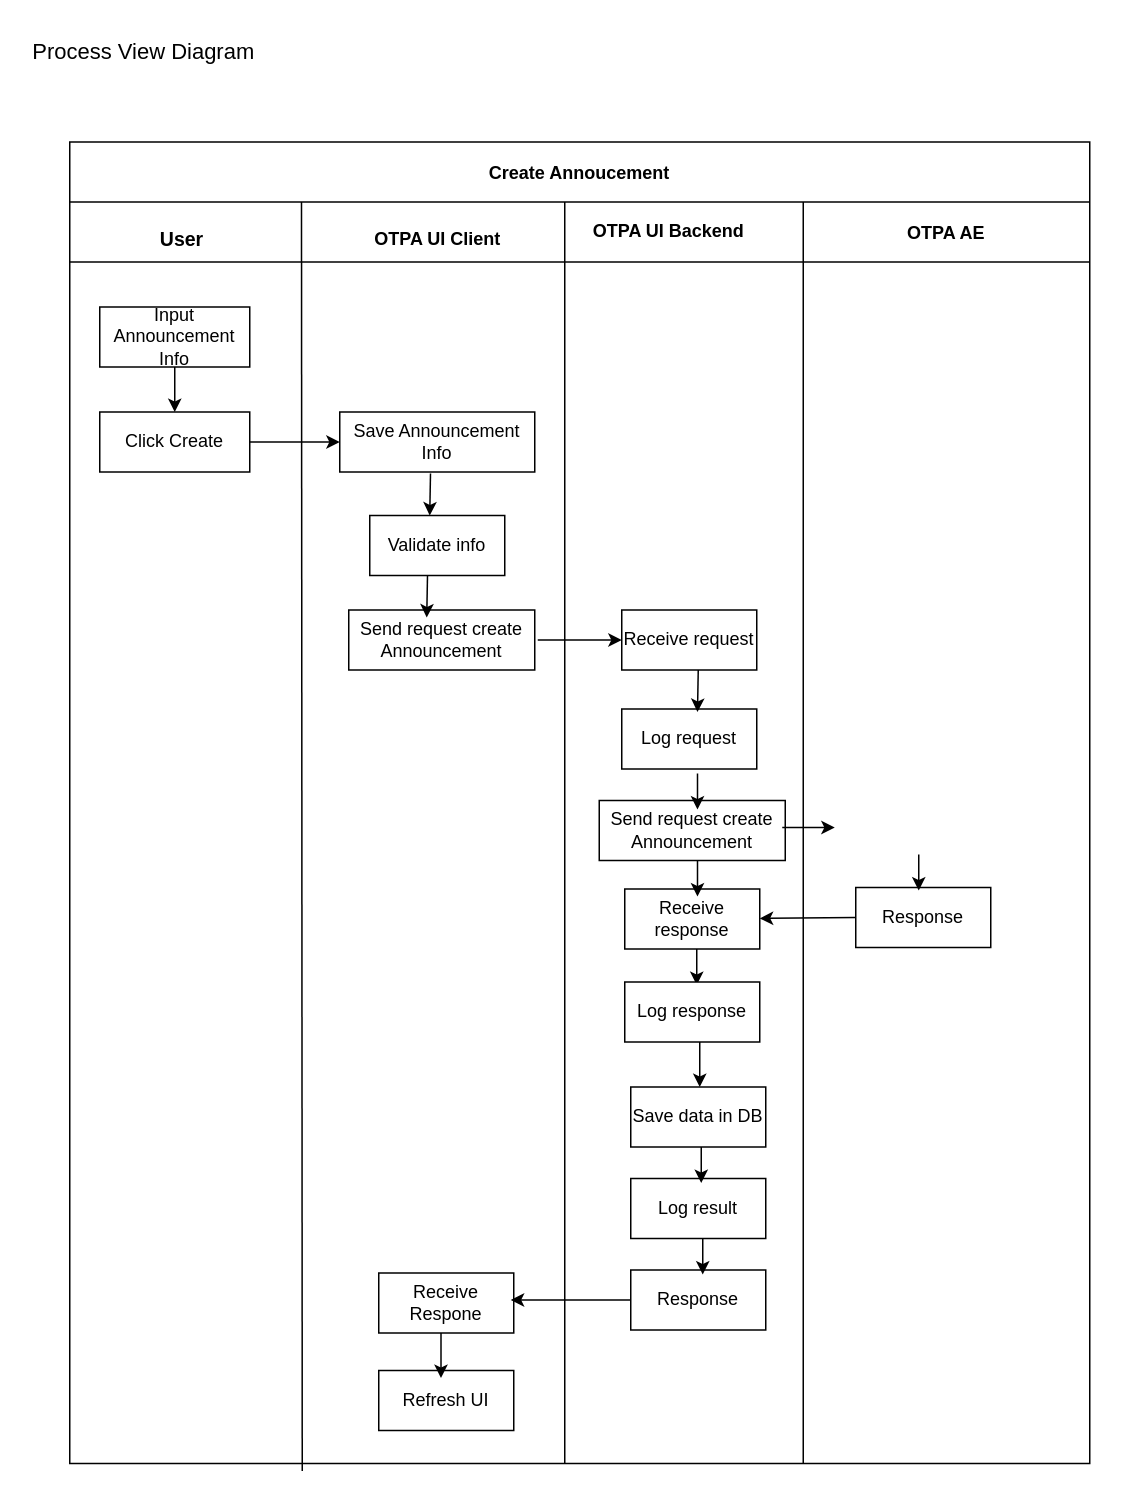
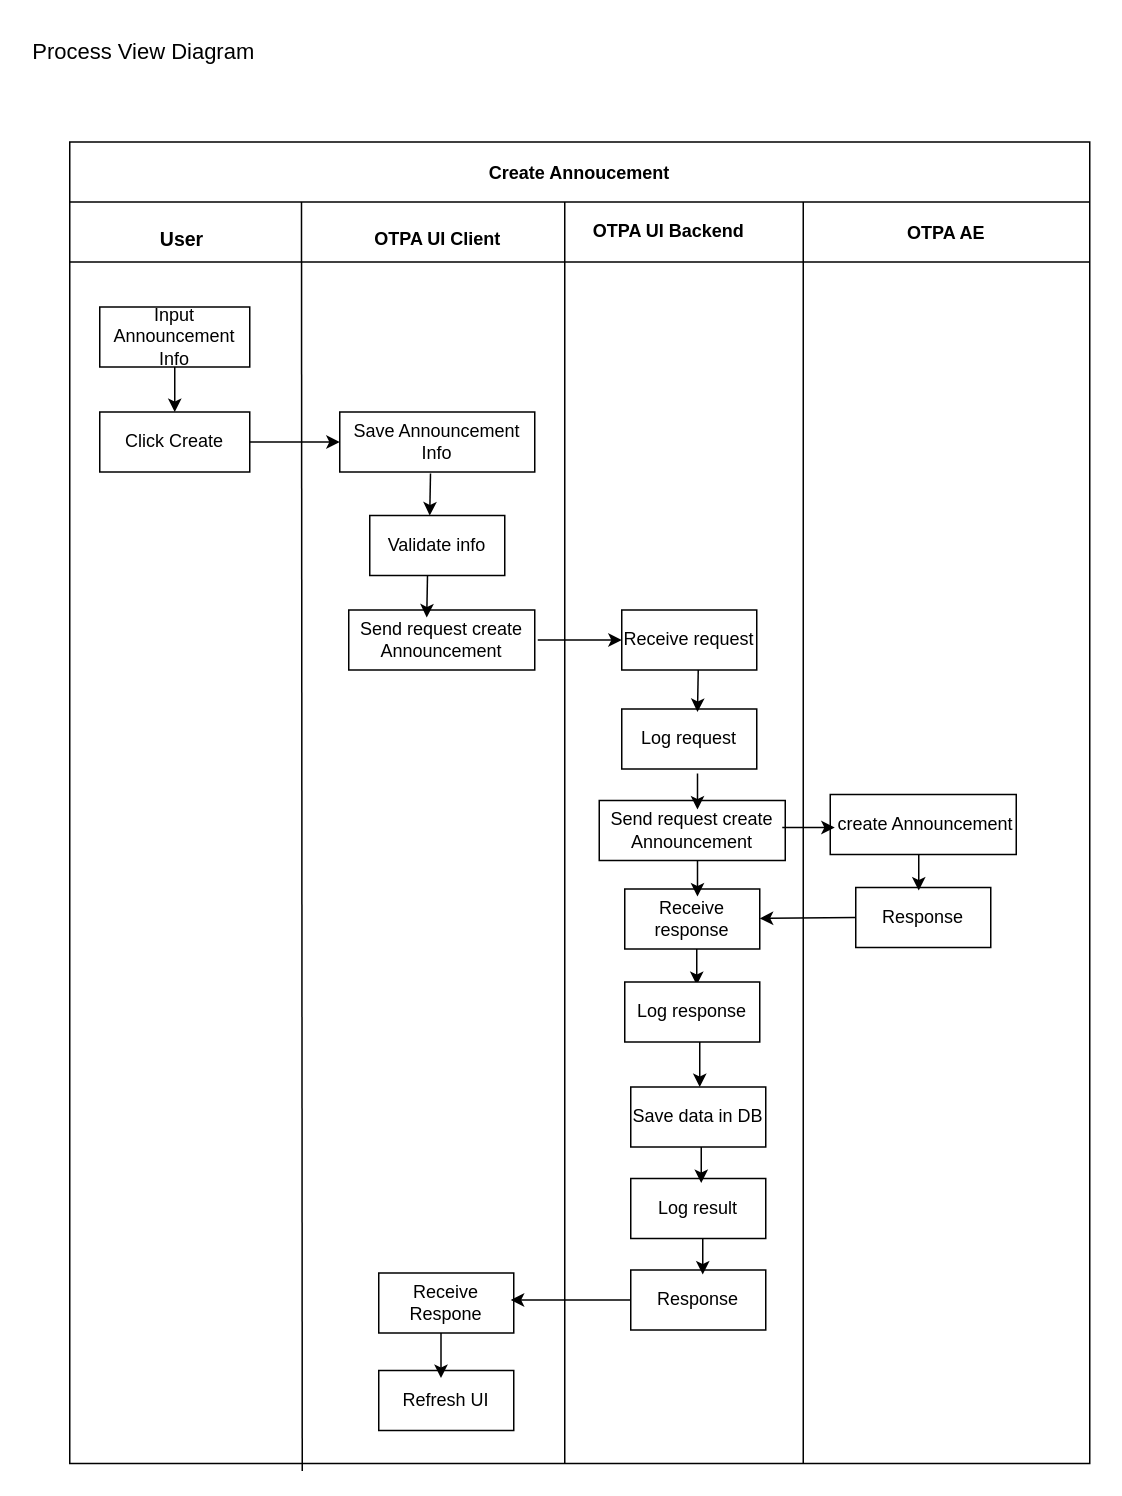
node "create Announcement": added
